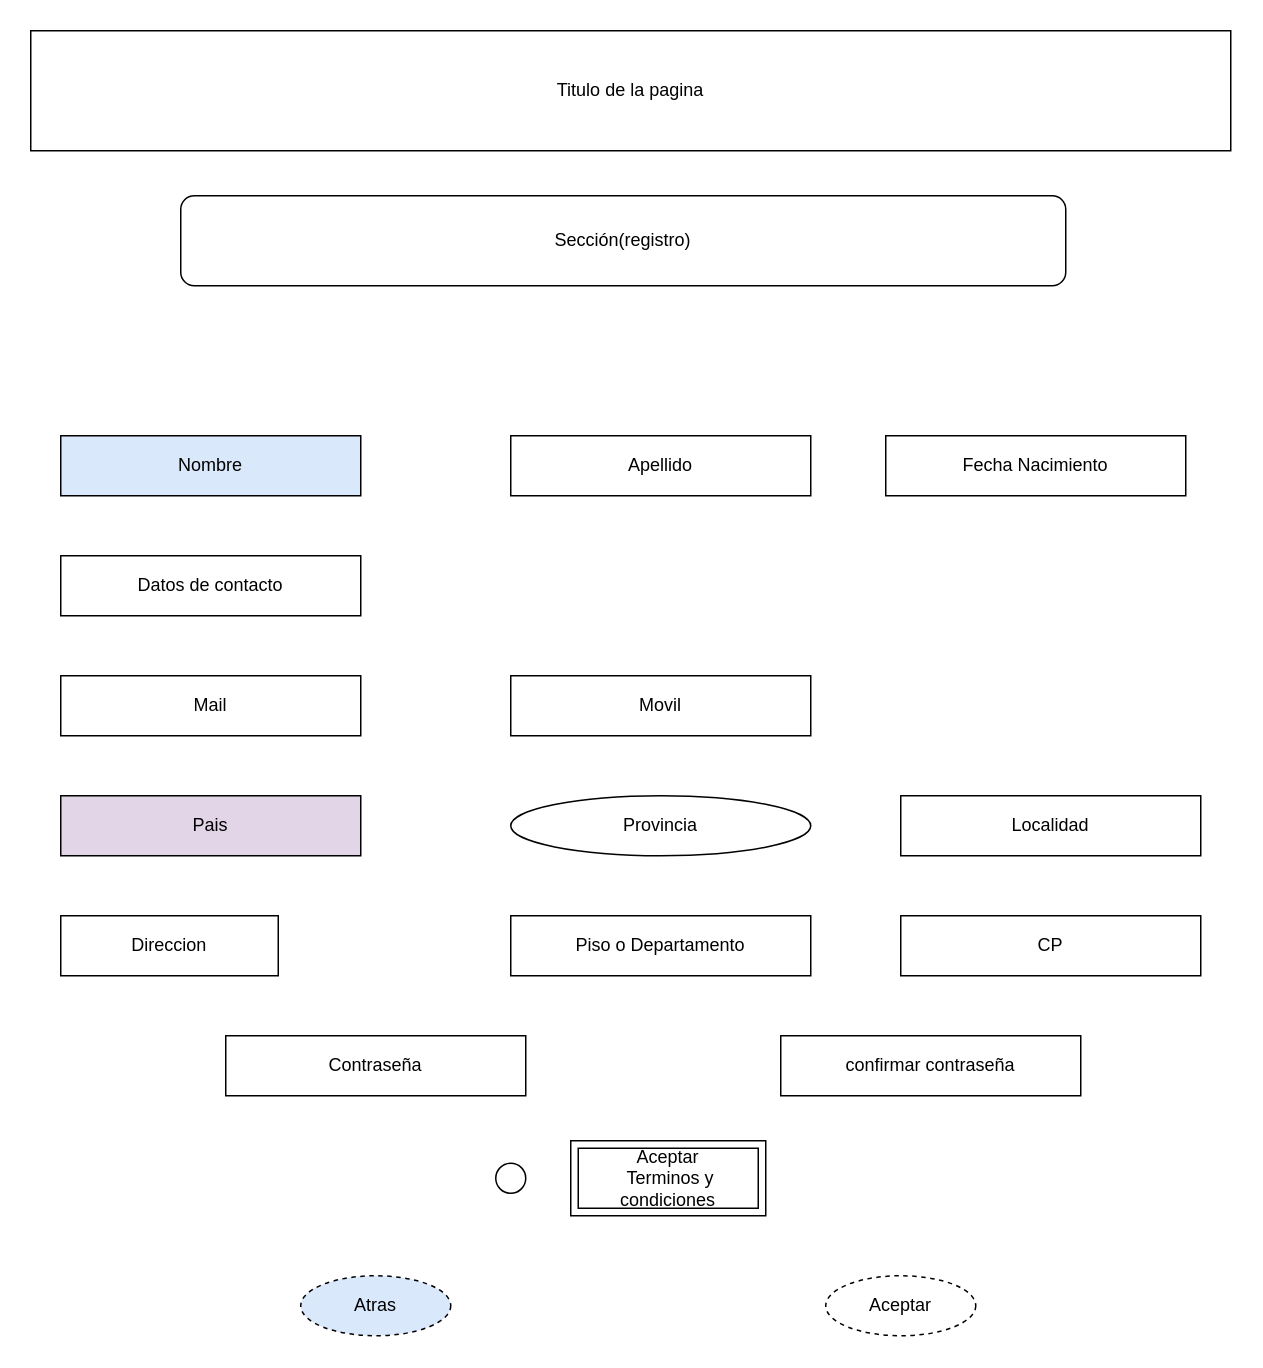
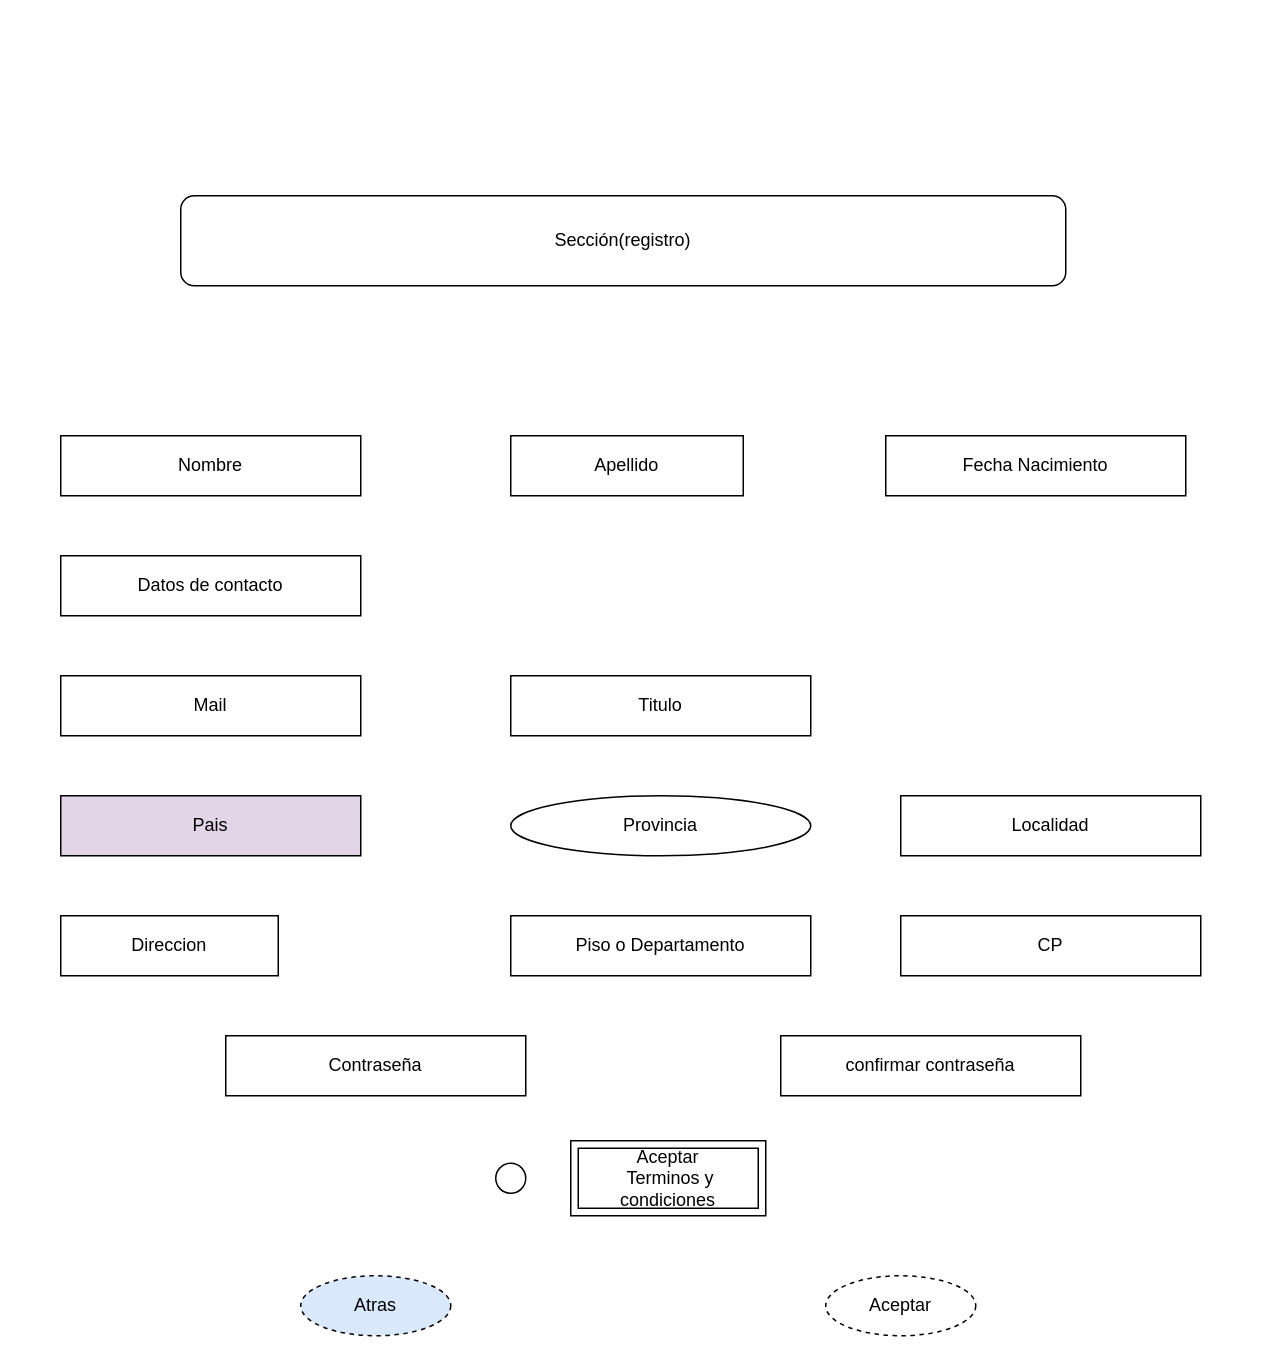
node "Titulo de la pagina": removed
node "Nombre": fillcolor #dae8fc -> #ffffff
node "Apellido": size 300x60 -> 233x60
node "Movil": label "Movil" -> "Titulo"
